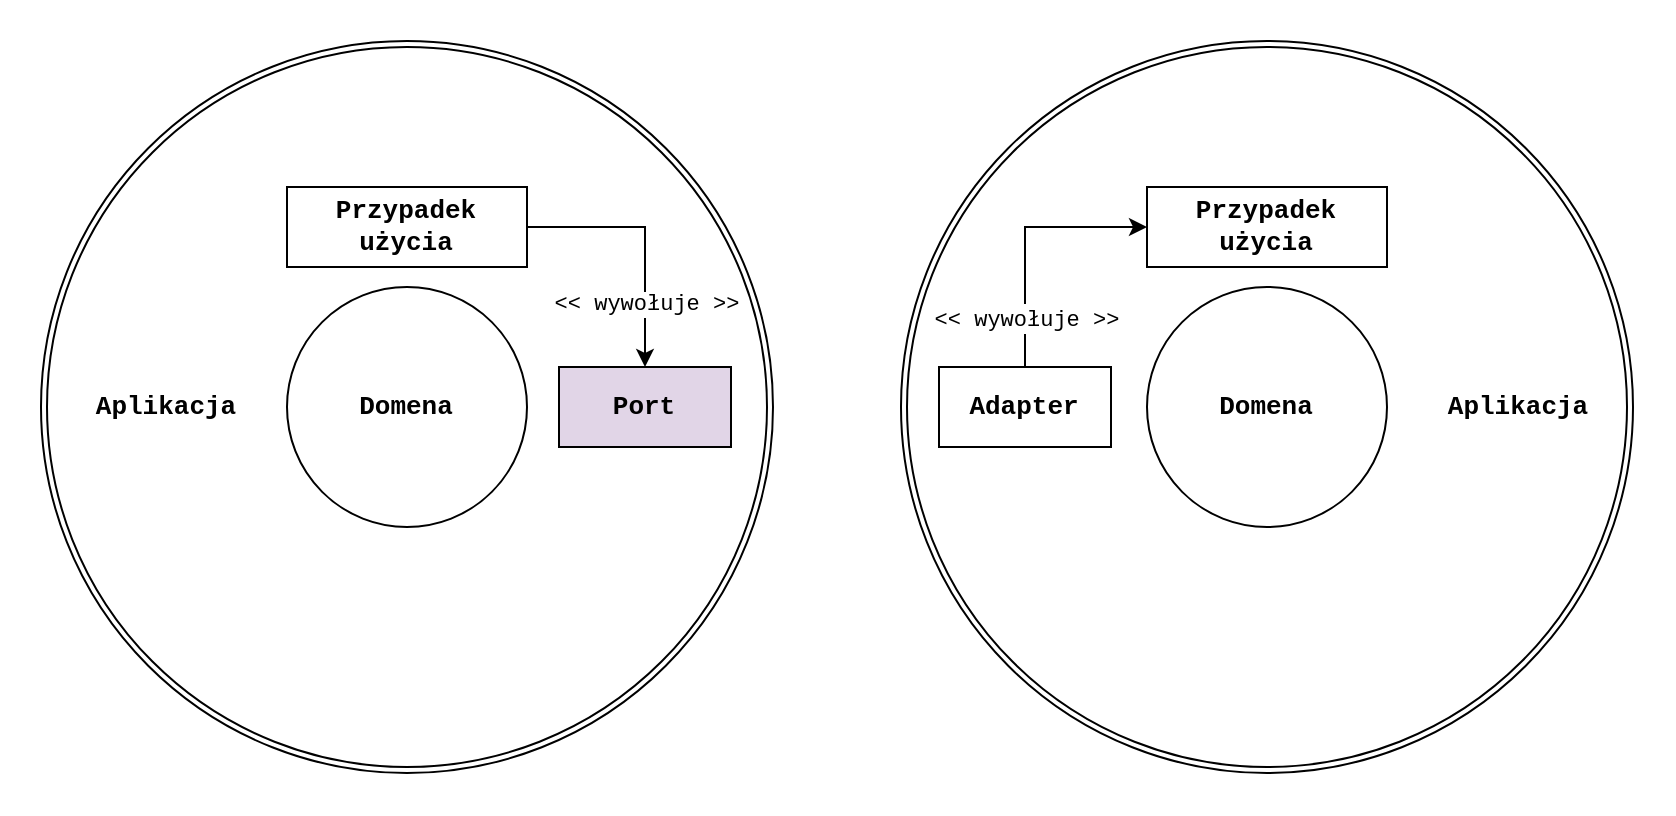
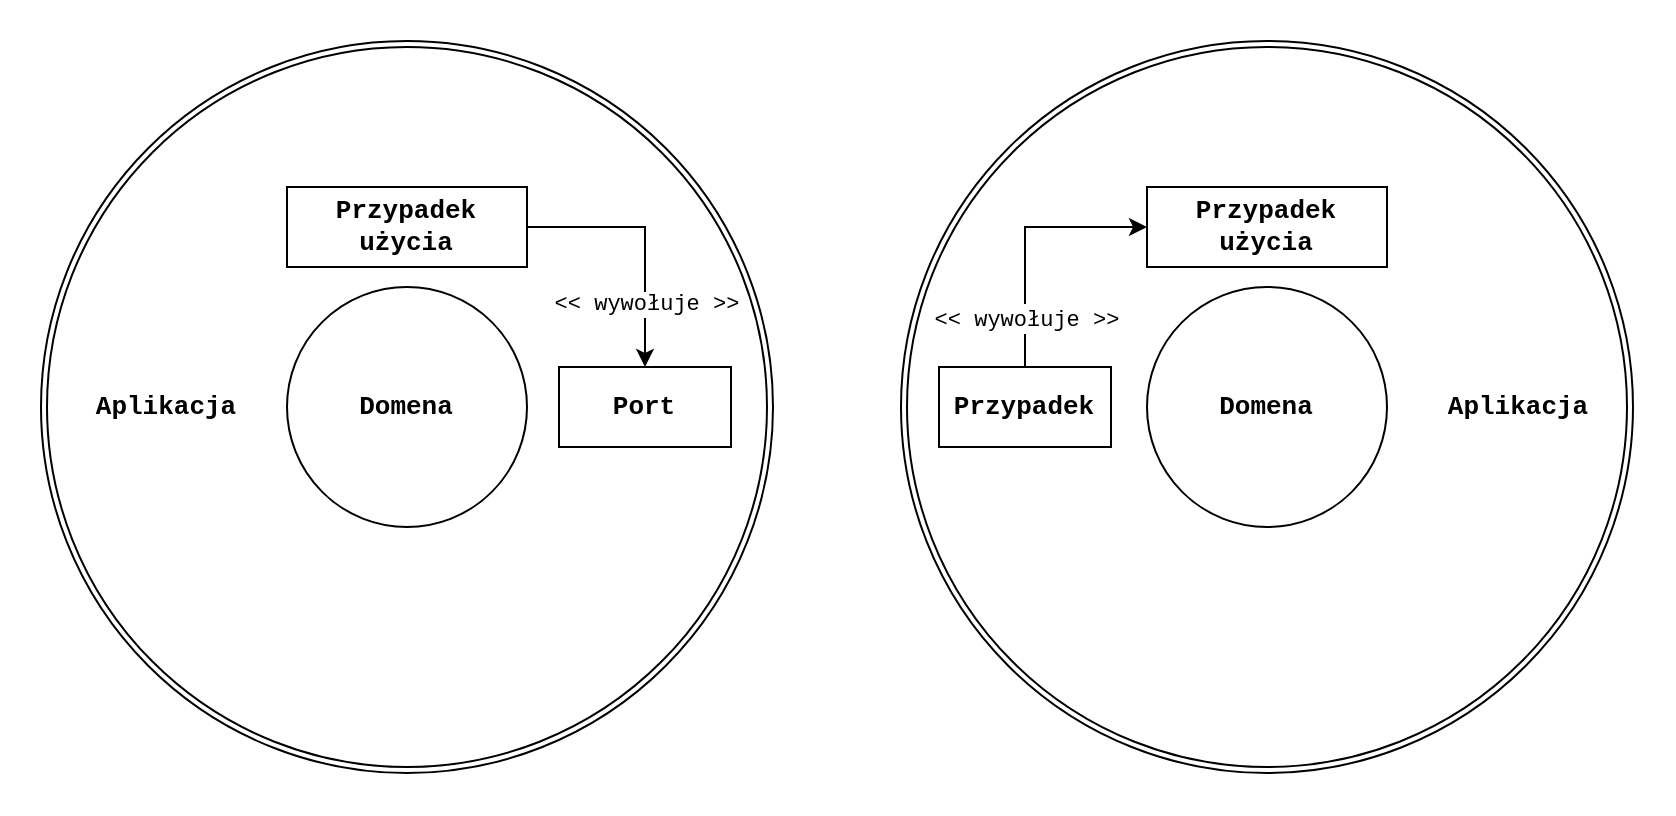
node "Port": fillcolor #e1d5e7 -> #ffffff
node "Adapter": label "Adapter" -> "Przypadek"
